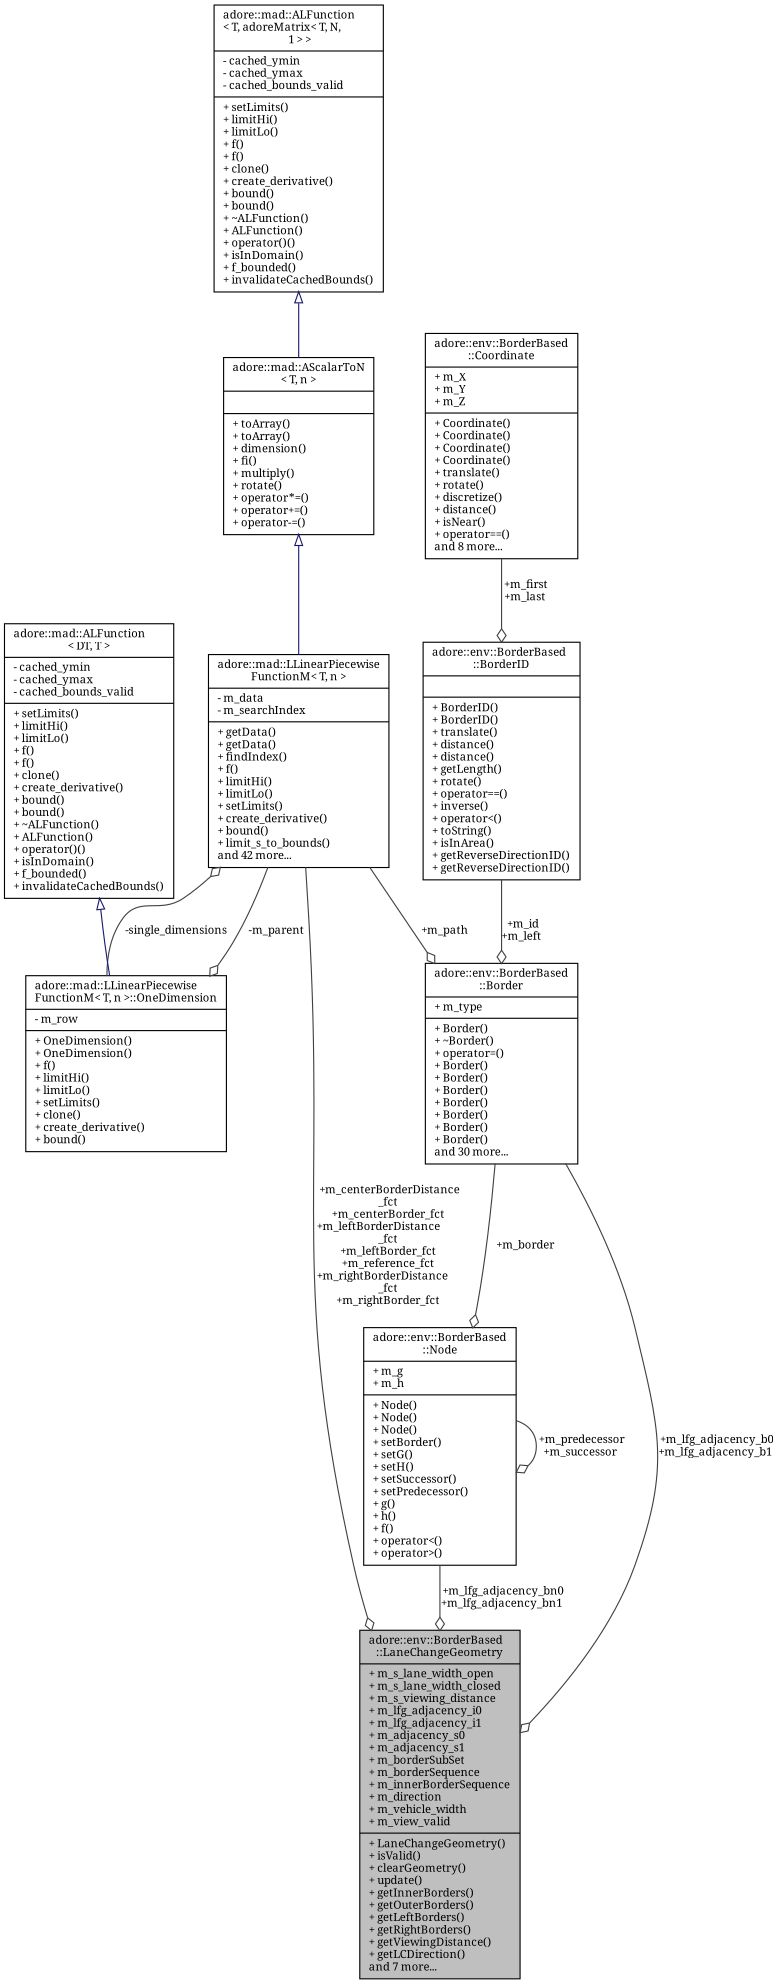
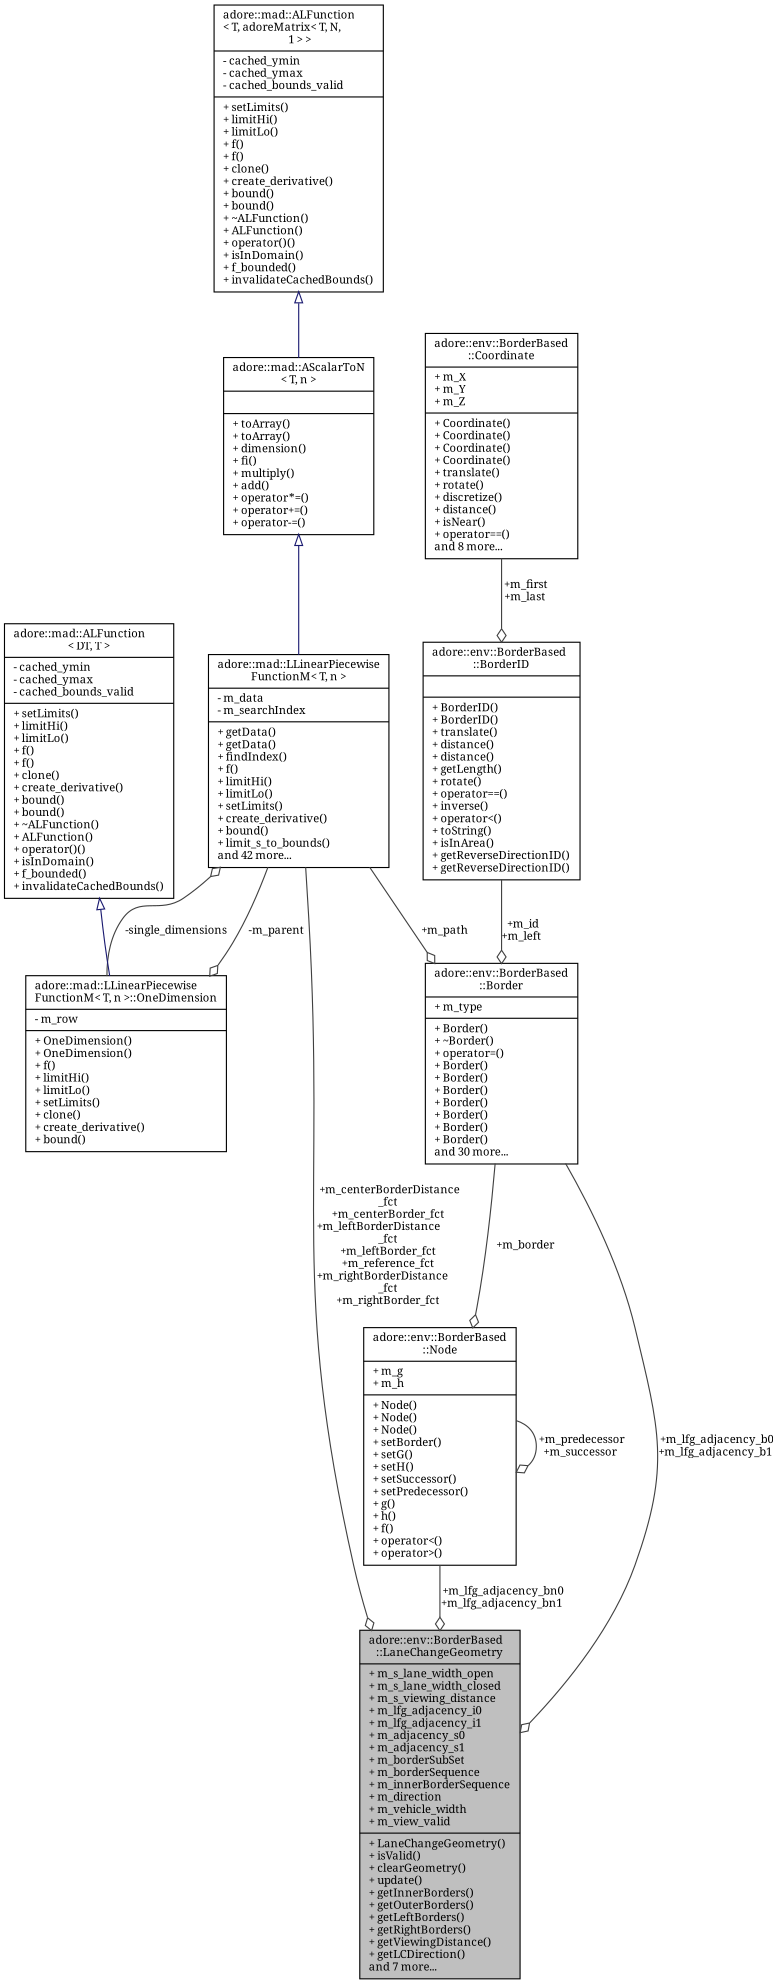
node "adore::mad::AScalarToN": text "+ rotate()" -> "+ add()"
